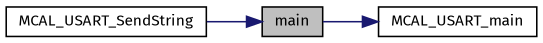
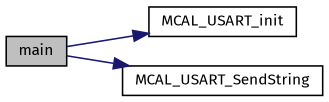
edge "MCAL_USART_SendString" -> "main": reversed
node "MCAL_USART_main": label "MCAL_USART_main" -> "MCAL_USART_init"
